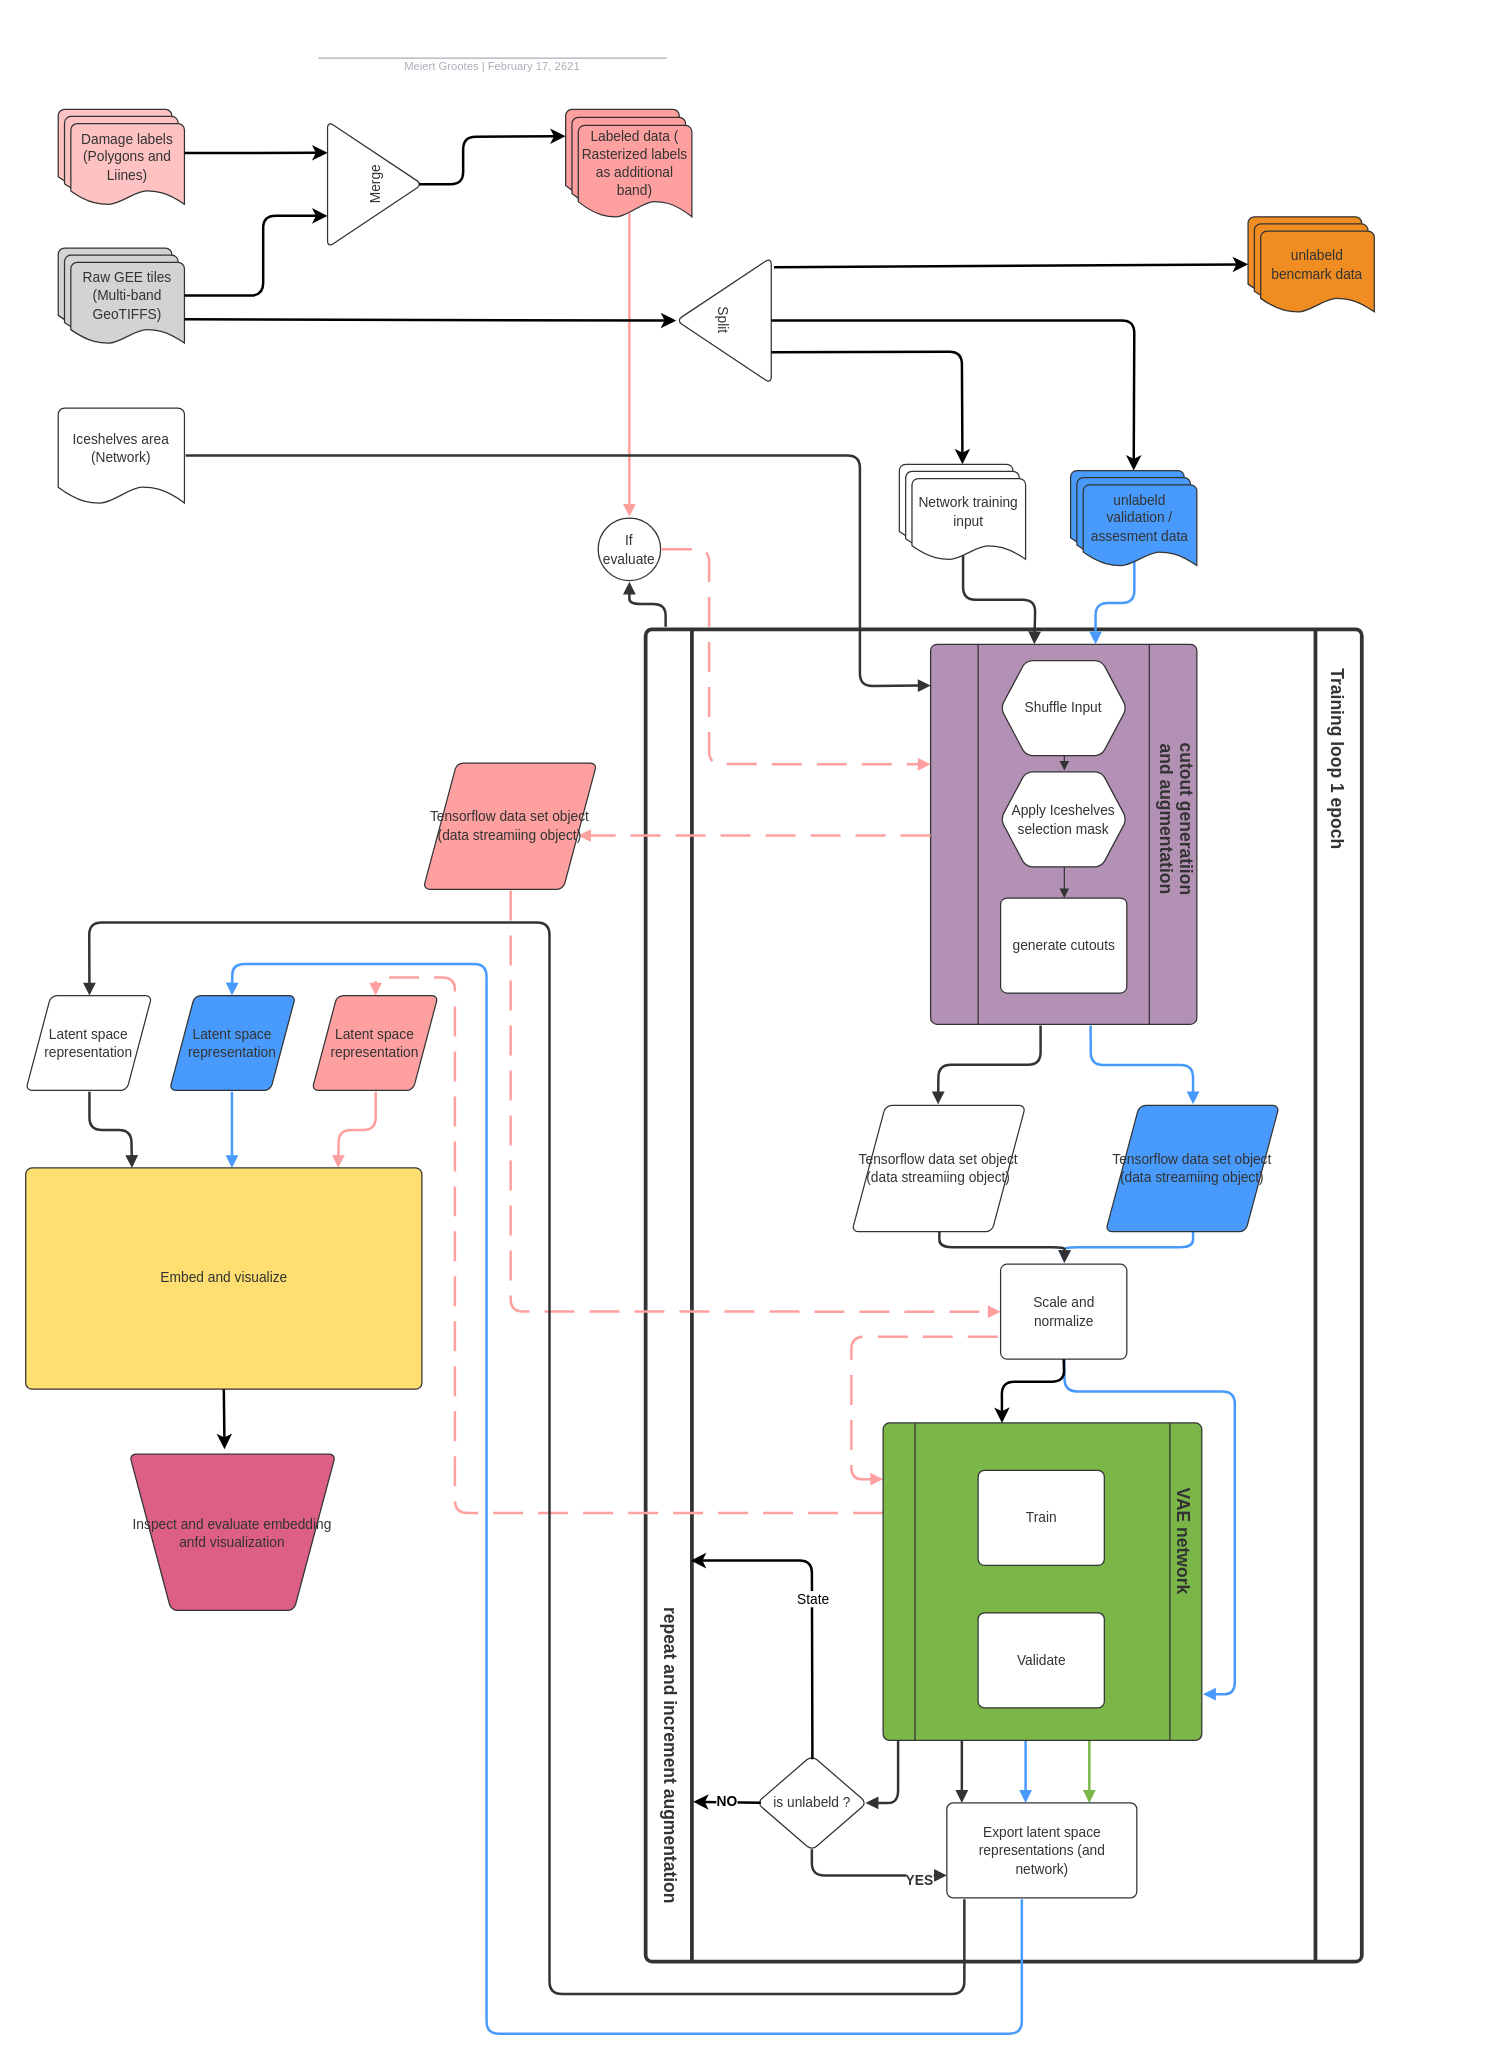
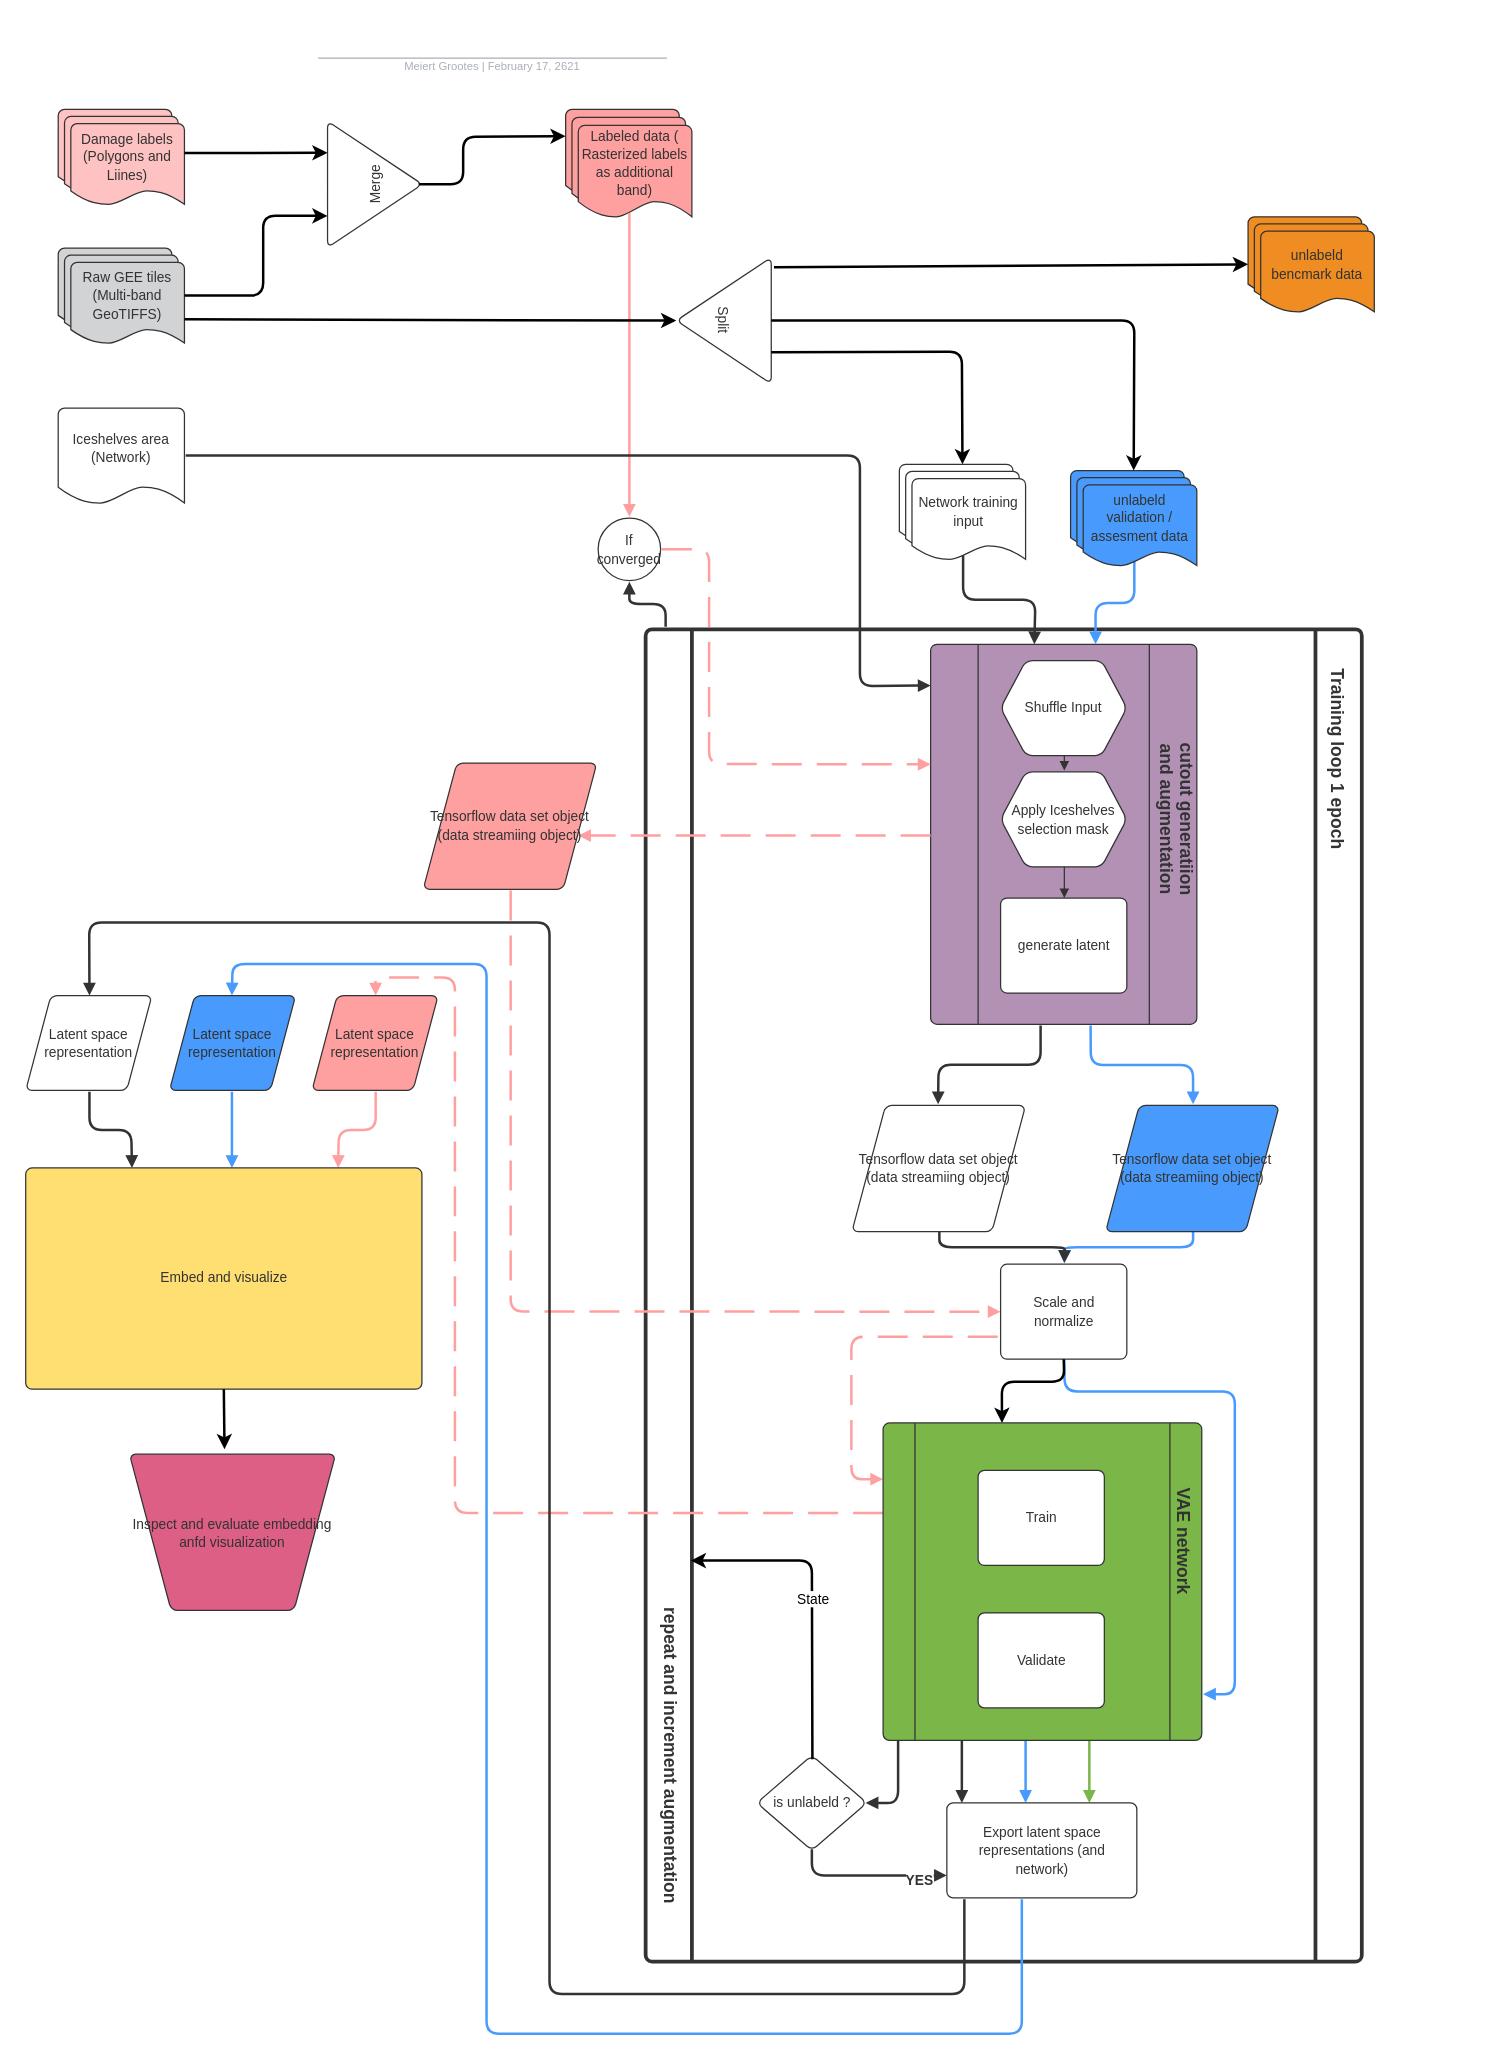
node "If evaluate": label "If evaluate" -> "If converged"
node "generate cutouts": label "generate cutouts" -> "generate latent"
edge "is unlabeld ?" -> "repeat and increment augmentation": removed, label "NO"
